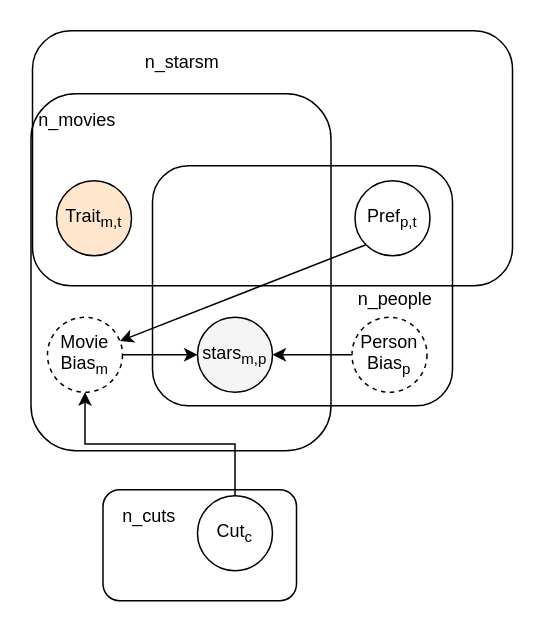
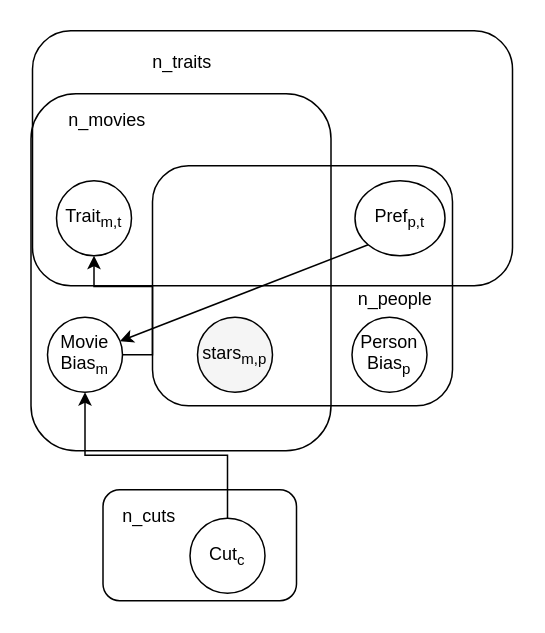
node "n_starsm": label "n_starsm" -> "n_traits"
node "n_movies": moved (77, 121) -> (107, 121)
node "Traitm,t": fillcolor #ffe6cc -> #ffffff
node "Prefp,t": size 75x75 -> 90x75
node "Movie Biasm": style dashed -> solid
edge "Movie Biasm" -> "starsm,p": now "Movie Biasm" -> "Traitm,t"
edge "Person Biasp" -> "starsm,p": removed
node "Person Biasp": style dashed -> solid
node "Cutc": moved (235, 533) -> (227, 556)
